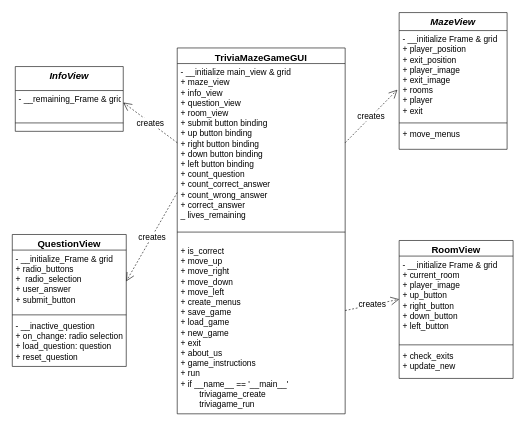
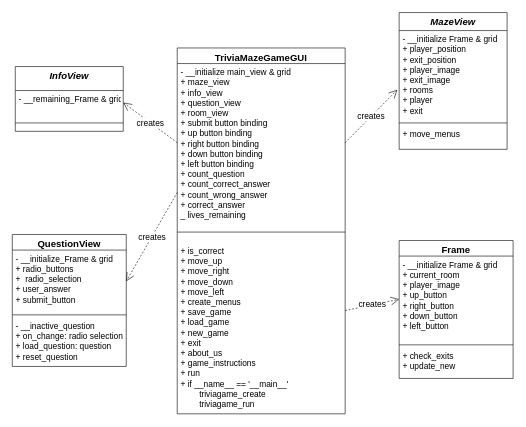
node "RoomView": label "RoomView" -> "Frame"
